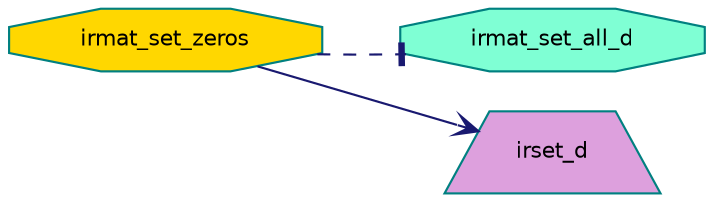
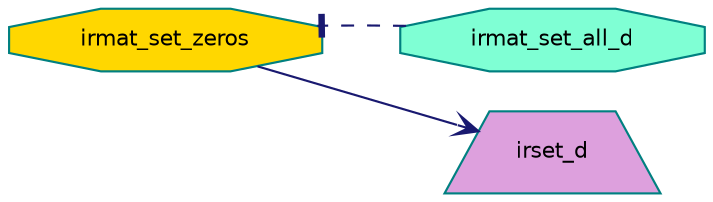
edge "irmat_set_zeros" -> "irmat_set_all_d": reversed
